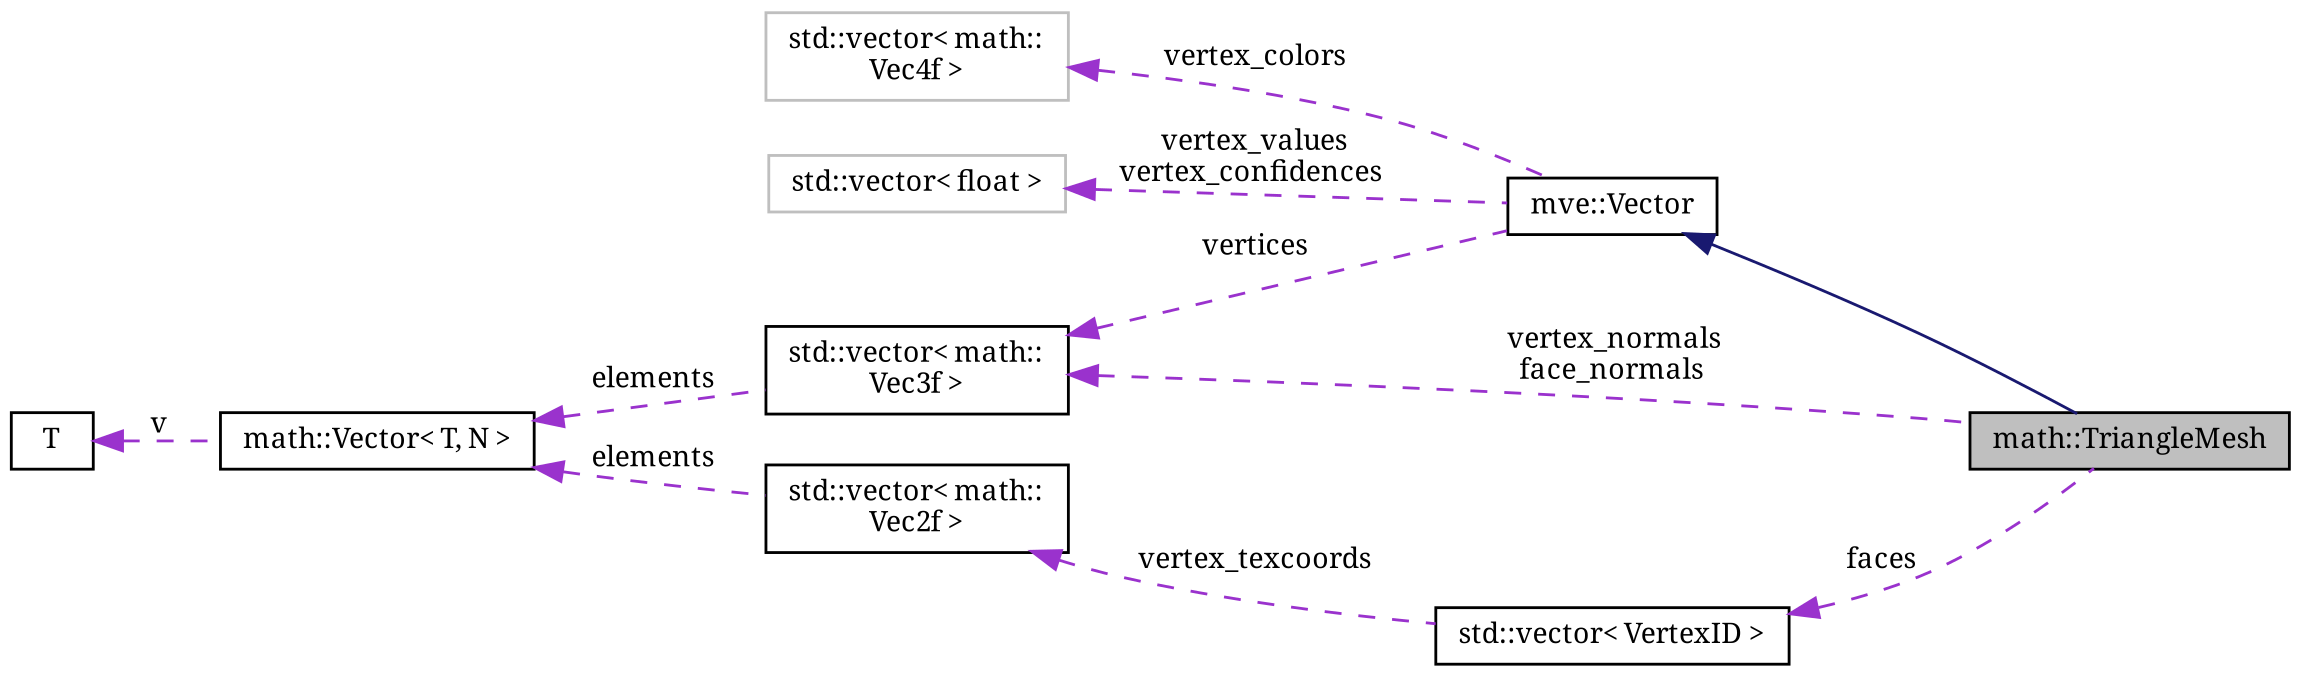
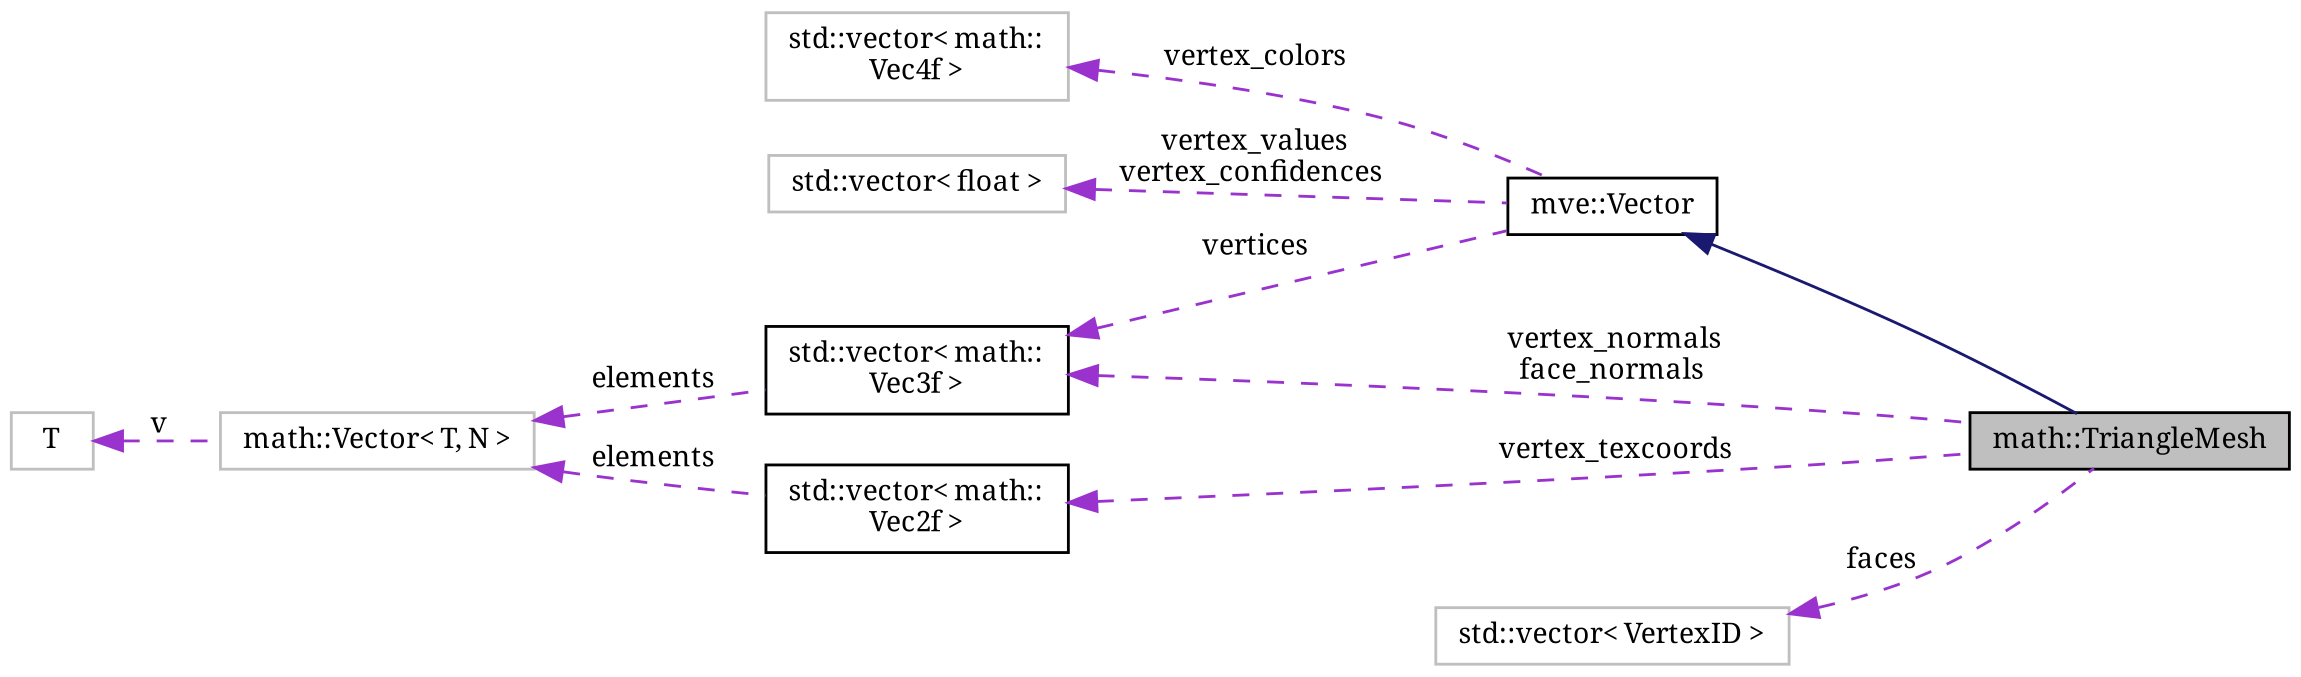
node "T": color black -> grey75
node "math::Vector< T, N >": color black -> grey75
edge "std::vector< VertexID >" -> "std::vector< math:: Vec2f >": now "math::TriangleMesh" -> "std::vector< math:: Vec2f >"
node "std::vector< VertexID >": color black -> grey75
